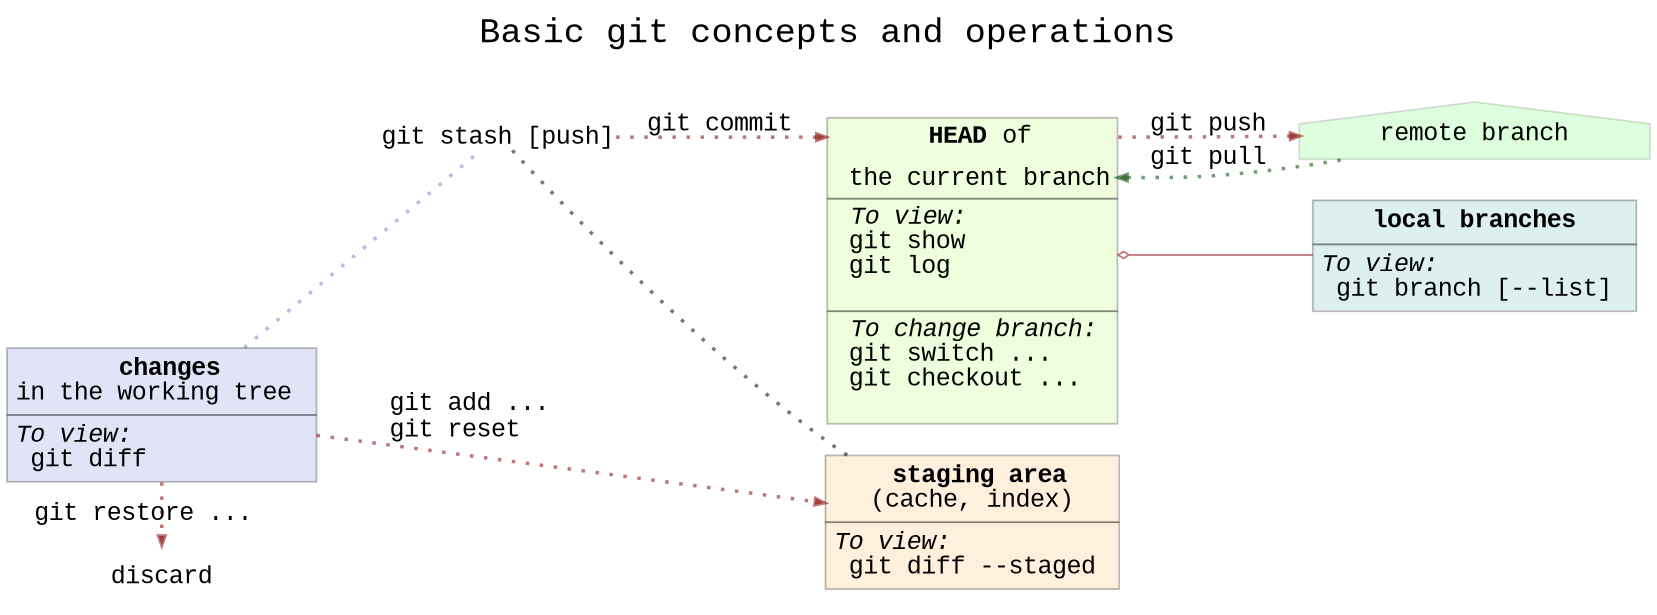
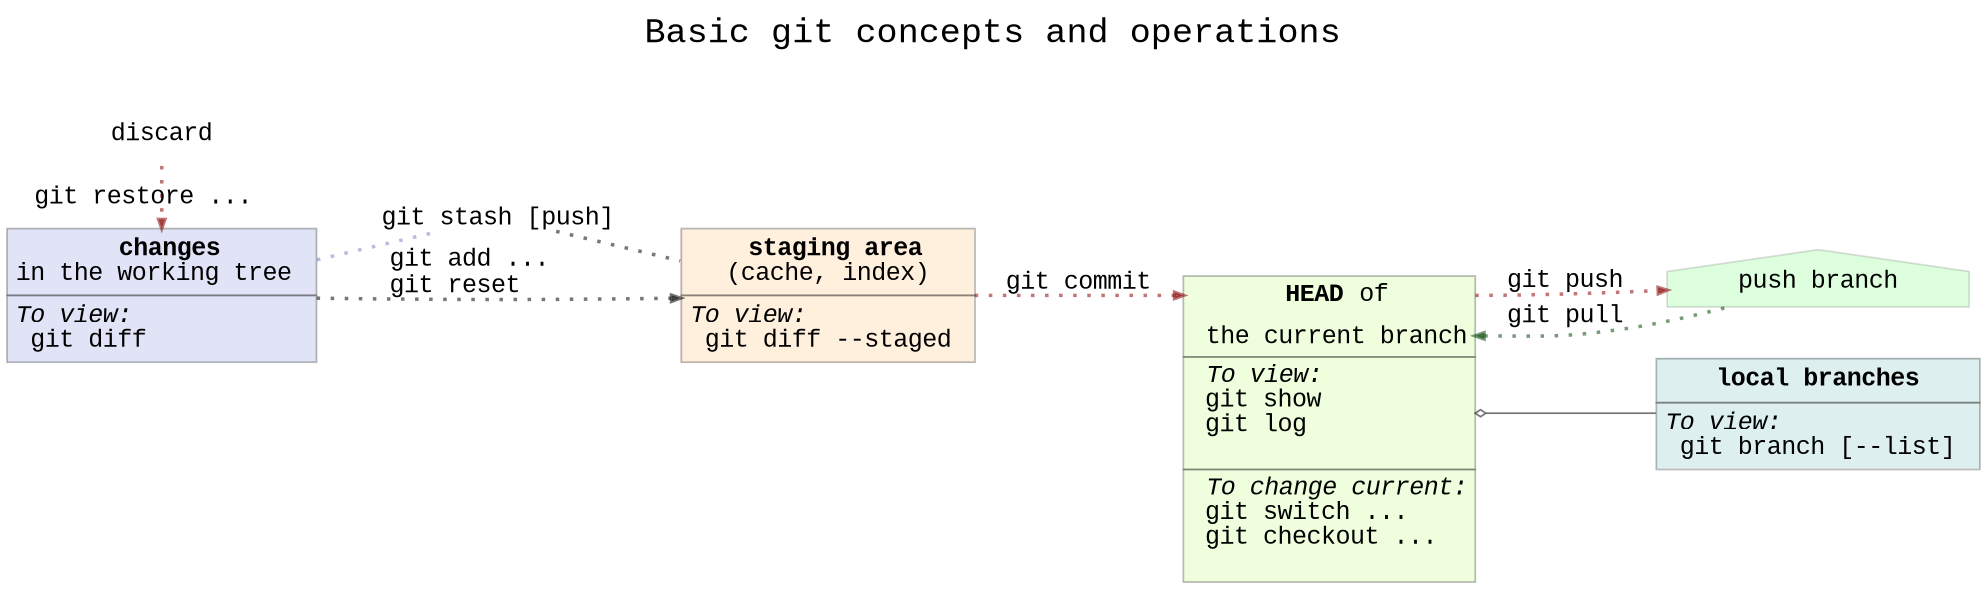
node "remote branch": label "remote branch" -> "push branch"
edge "git stash [push]" -> "HEAD": now "staging area" -> "HEAD"
edge "local branches" -> "HEAD": color #88000088 -> #00000088
node "HEAD": text "To change branch:" -> "To change current:"
edge "changes" -> "staging area": color #88000088 -> #00000088
edge "changes" -> "discard": reversed
